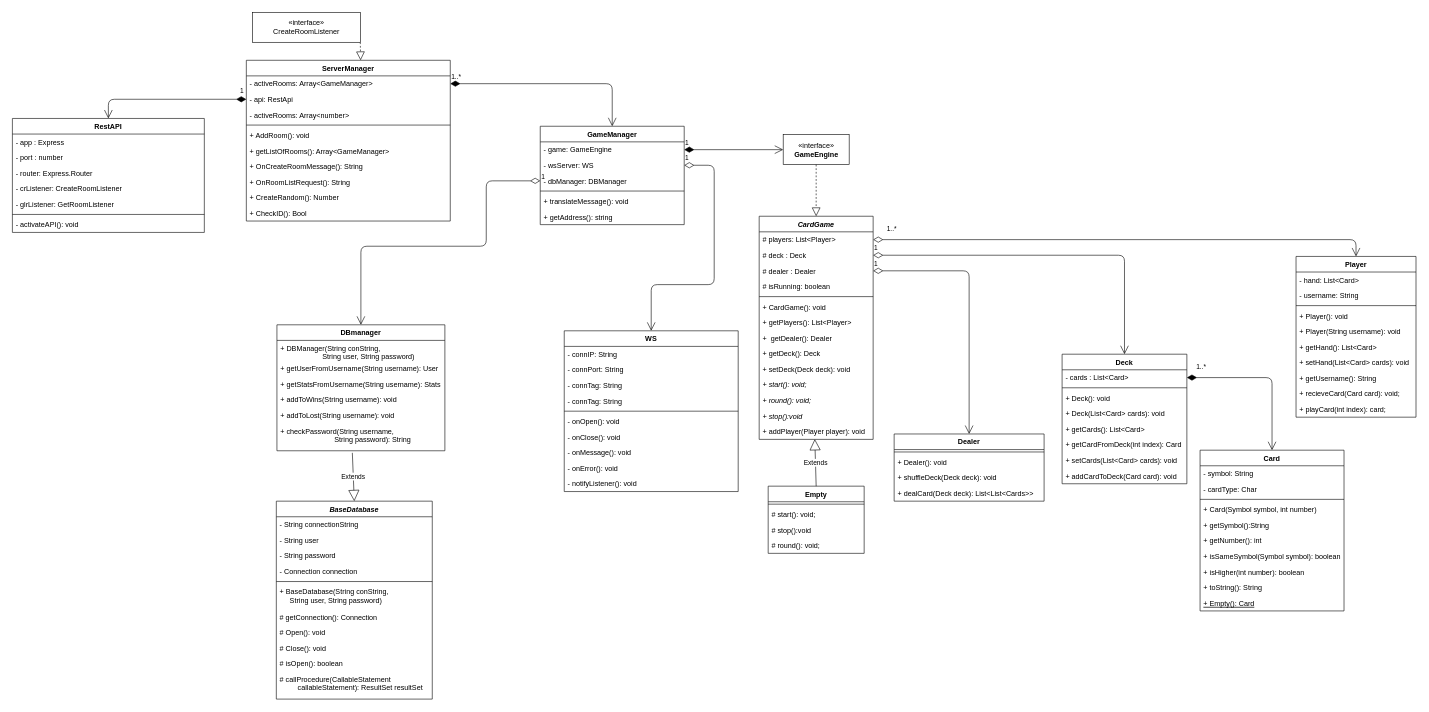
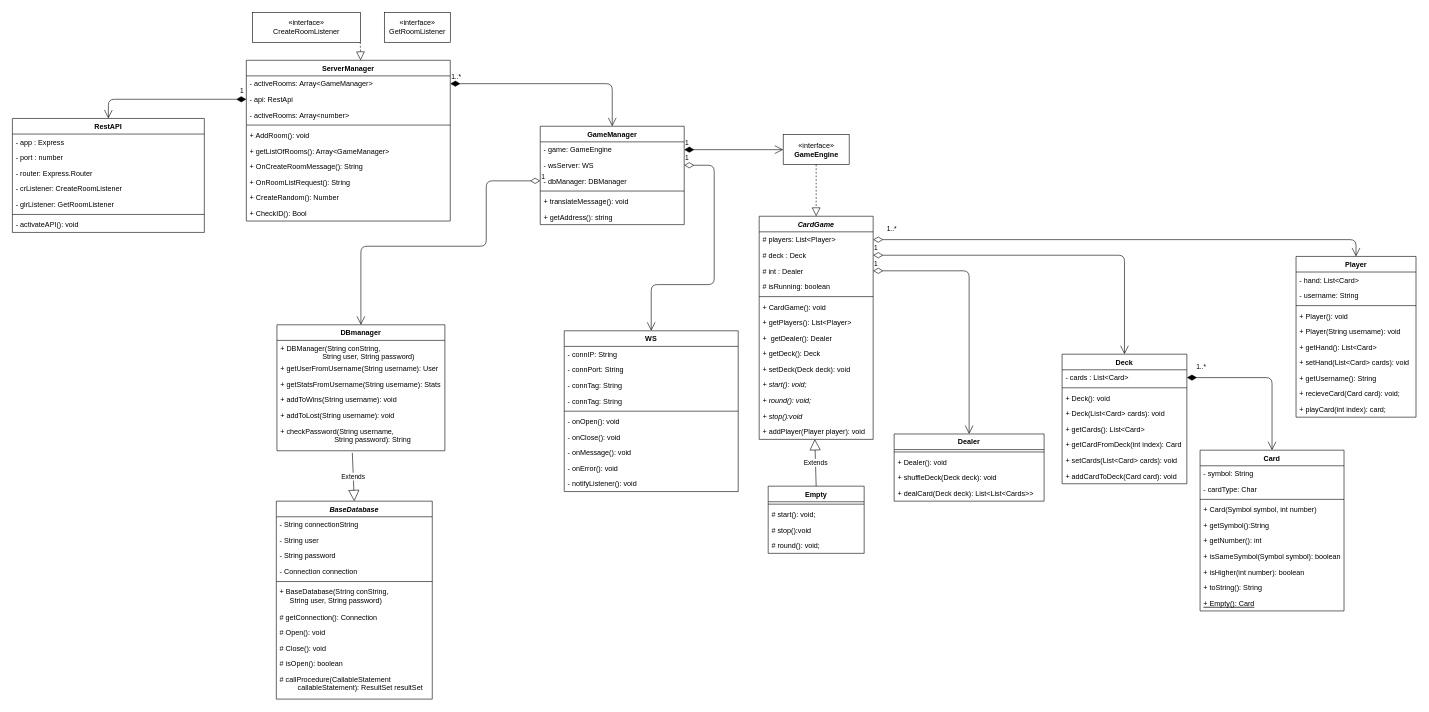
node "«interface» GetRoomListener": added
node "# dealer : Dealer": label "# dealer : Dealer" -> "# int : Dealer"
